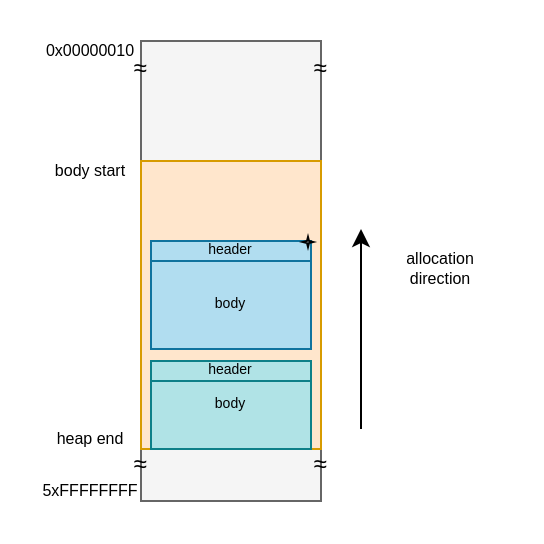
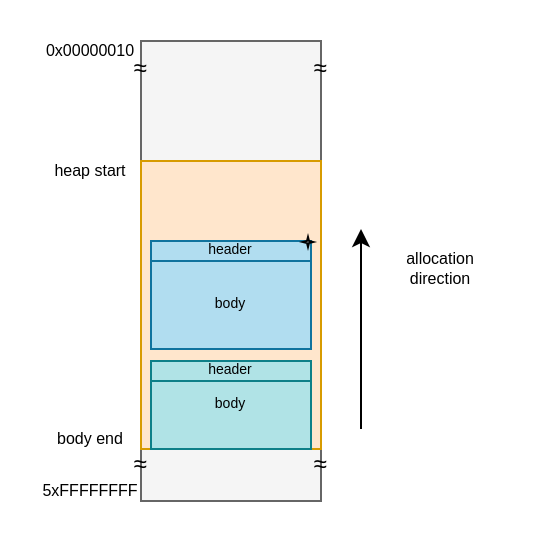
node "body start": label "body start" -> "heap start"
node "heap end": label "heap end" -> "body end"
